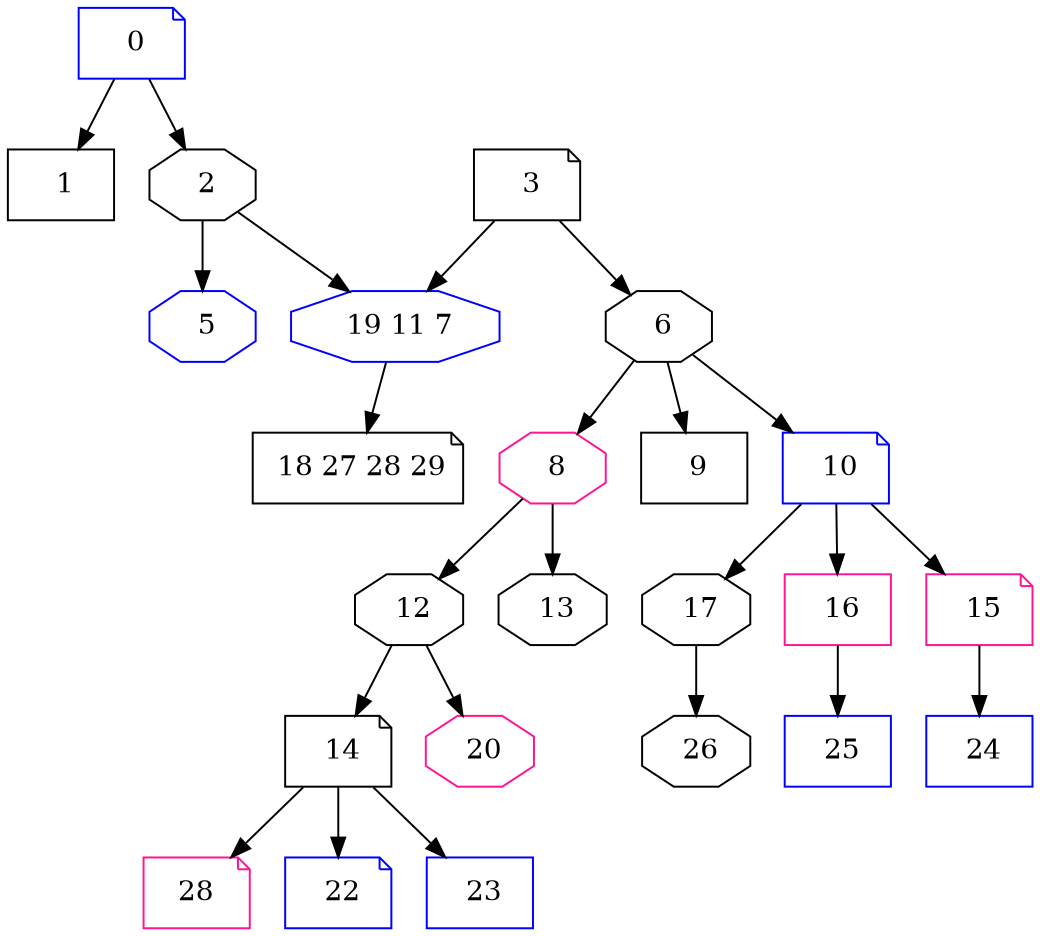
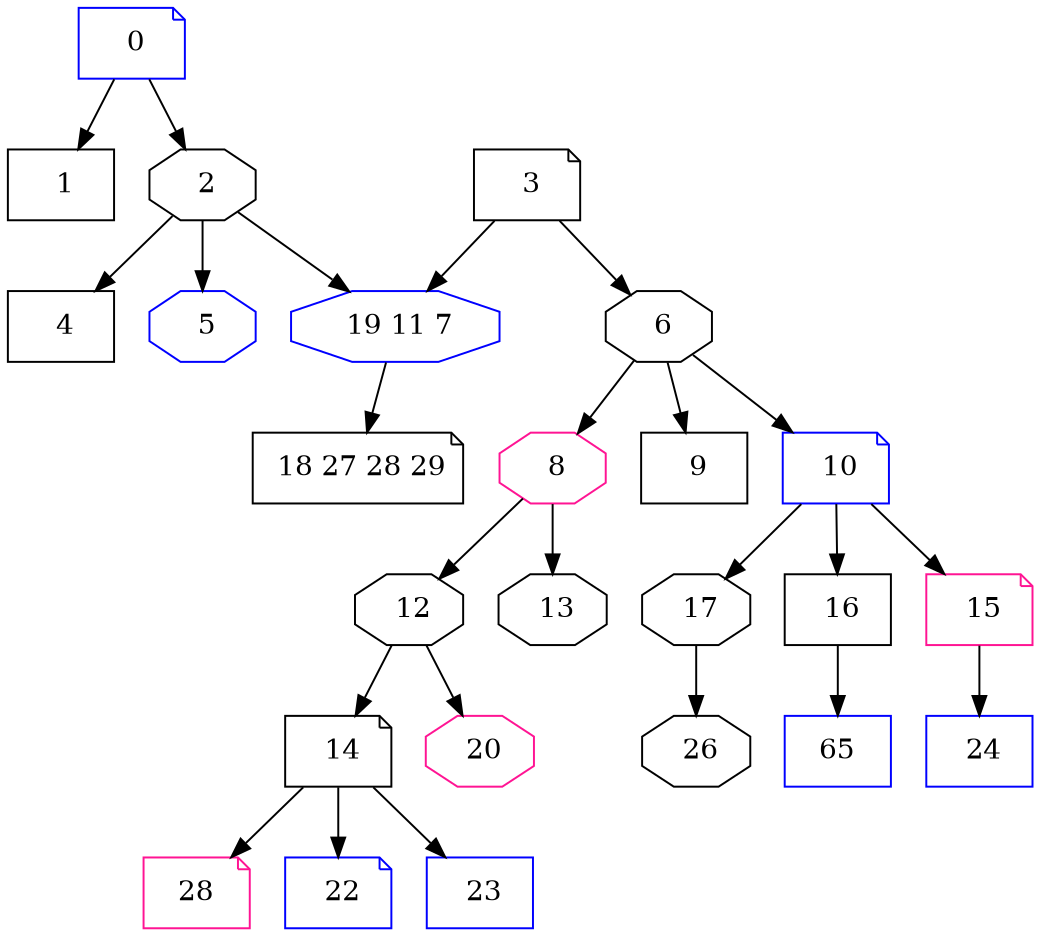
node "4": added
node "16": color deeppink -> black
node "25": label "25" -> "65"
